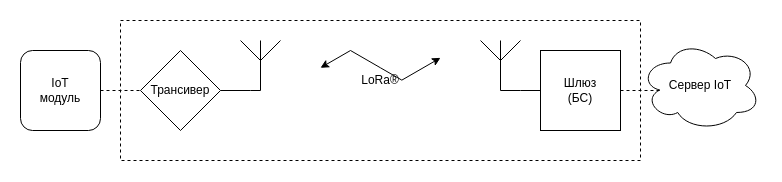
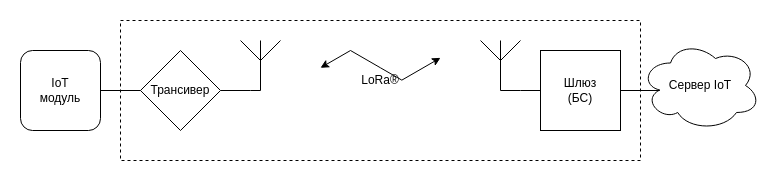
edge "IoT модуль" -- "Трансивер": style dashed -> solid
edge "Сервер IoT" -- "Шлюз (БС)": style dashed -> solid
